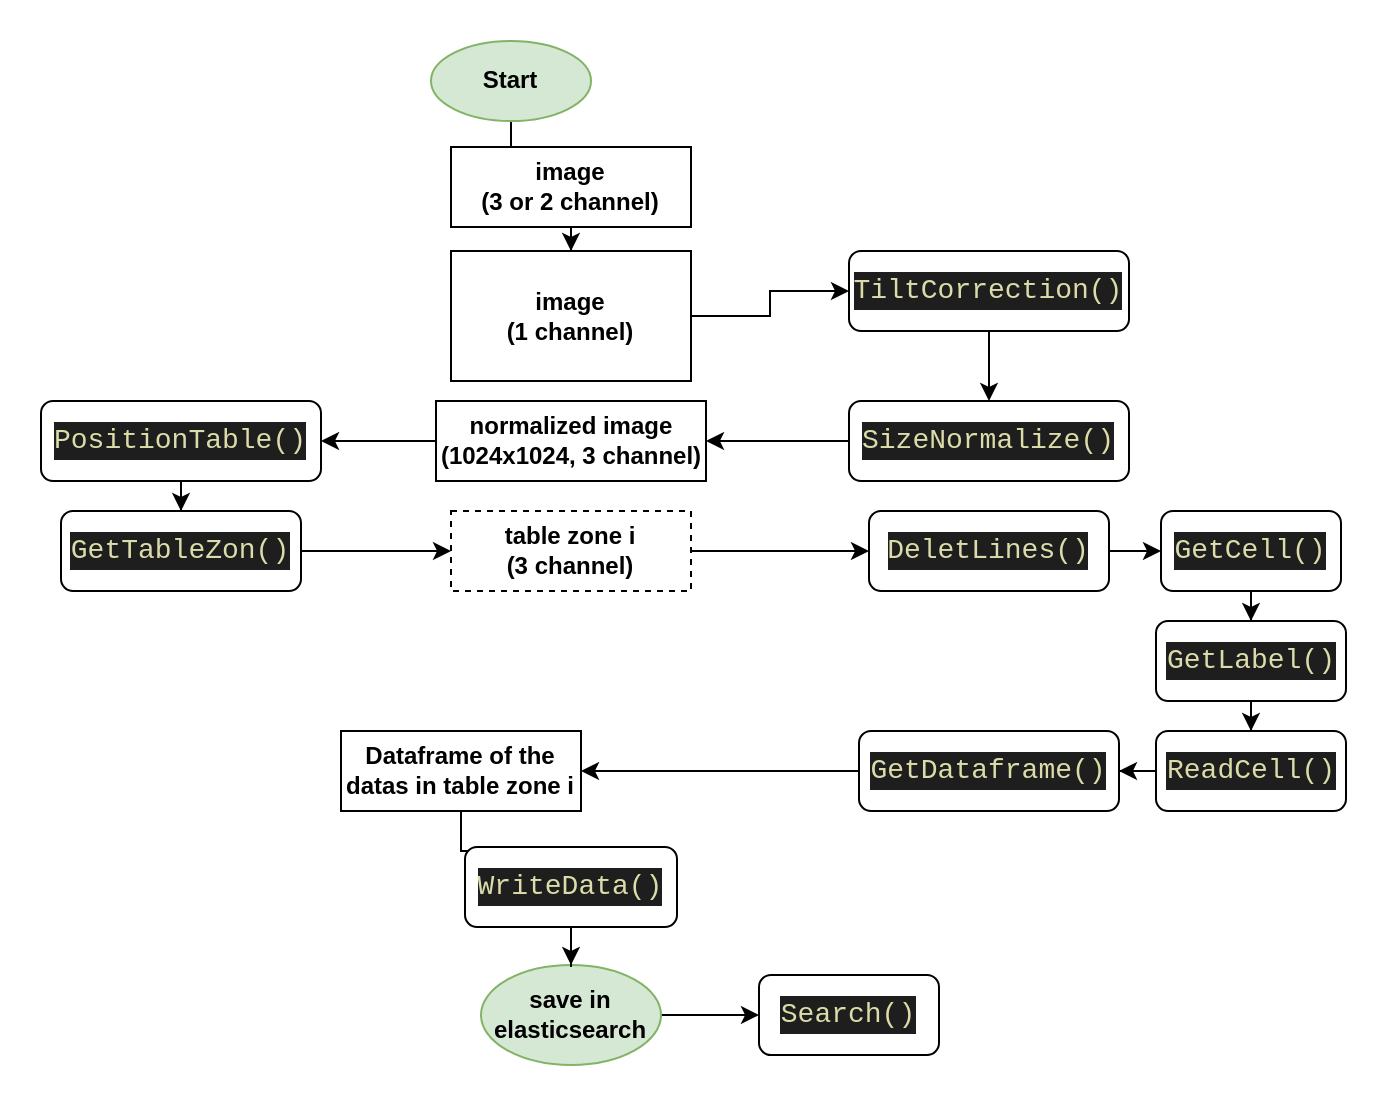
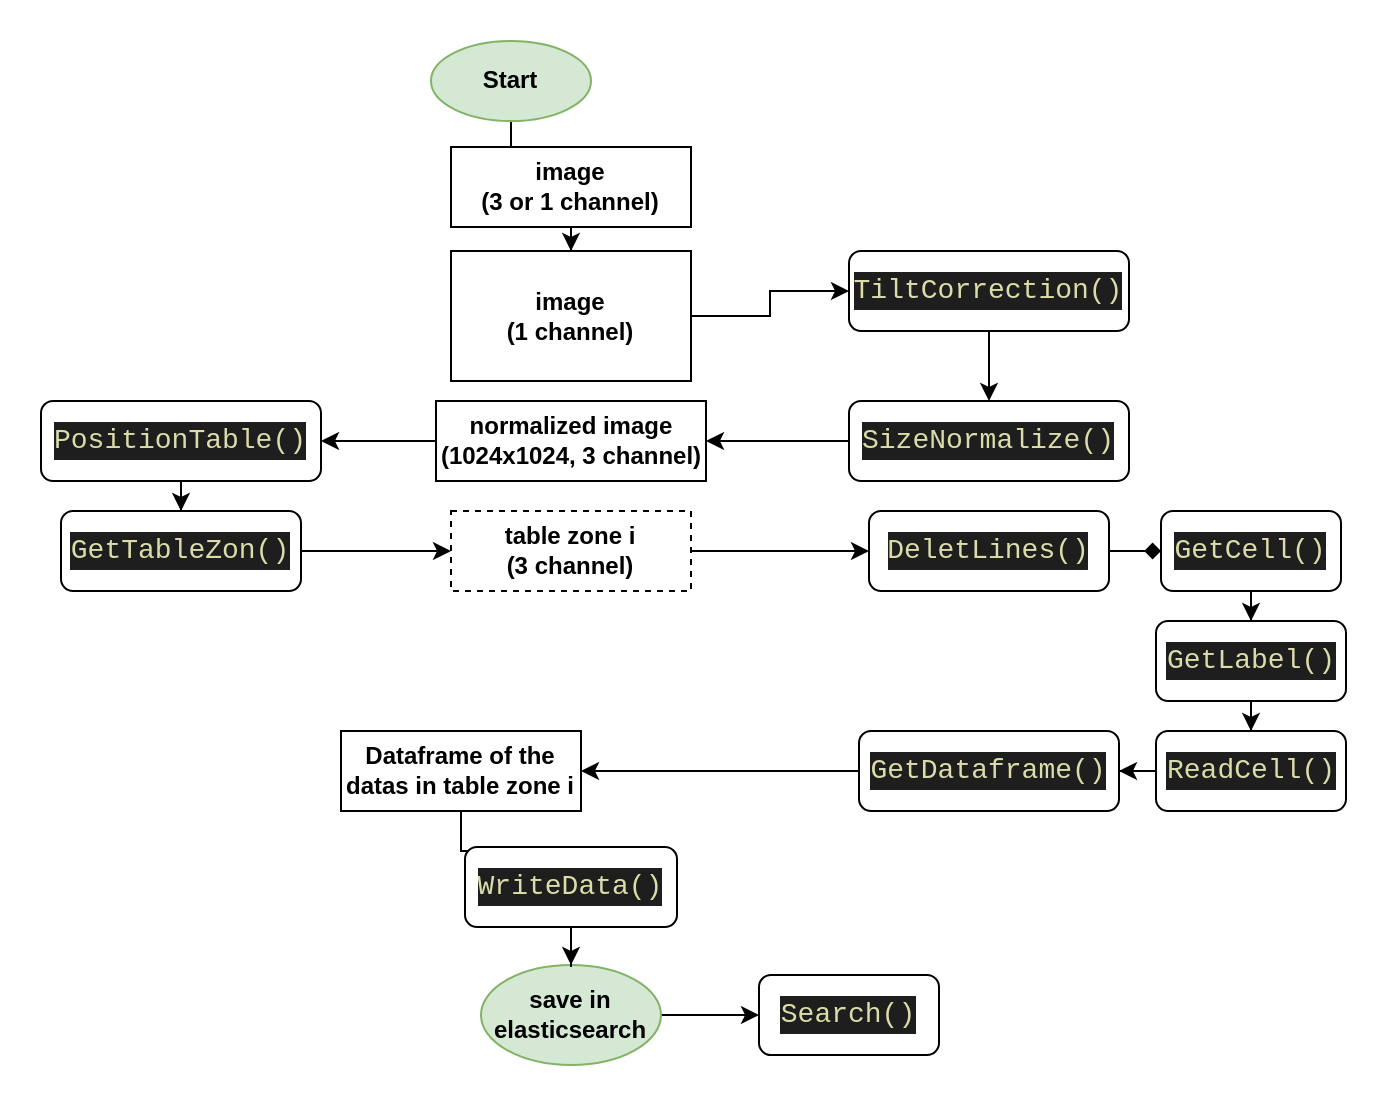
node "image (3 or 2 channel)": label "image (3 or 2 channel)" -> "image (3 or 1 channel)"
edge "DeletLines()" -> "GetCell()": arrowhead classic -> diamond
